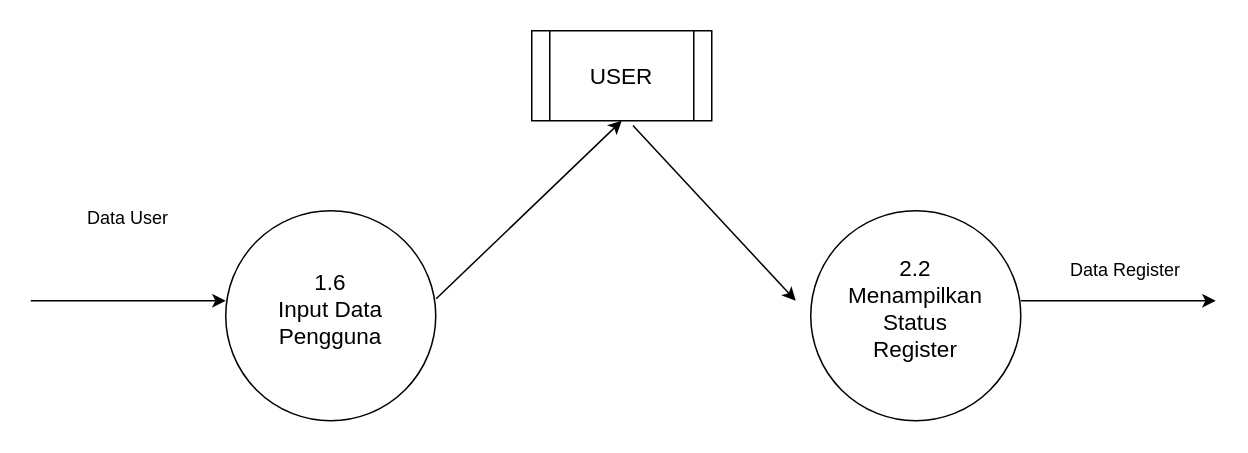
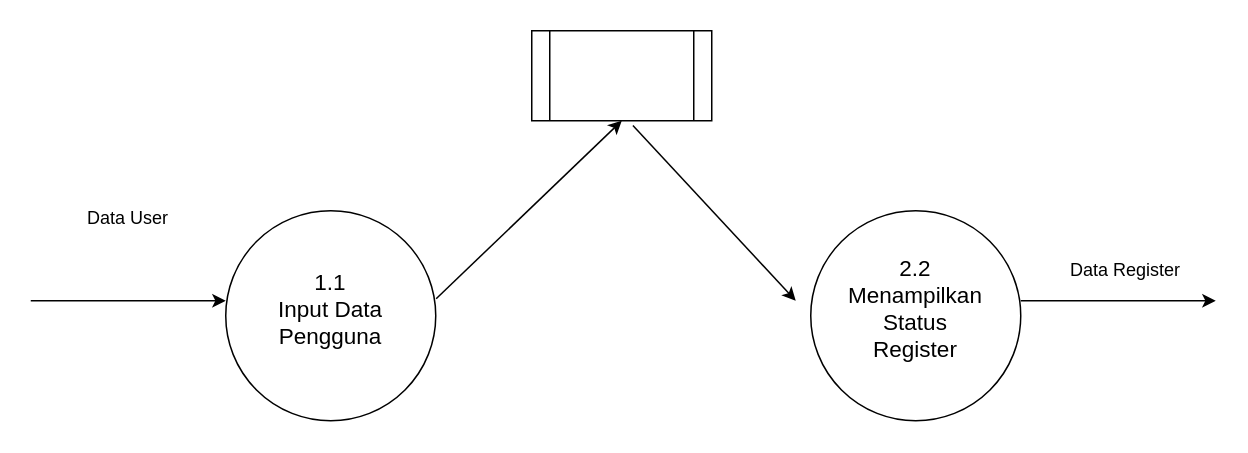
node "USER": removed
node "1.6Input DataPengguna": label "1.6Input DataPengguna" -> "1.1Input DataPengguna"
